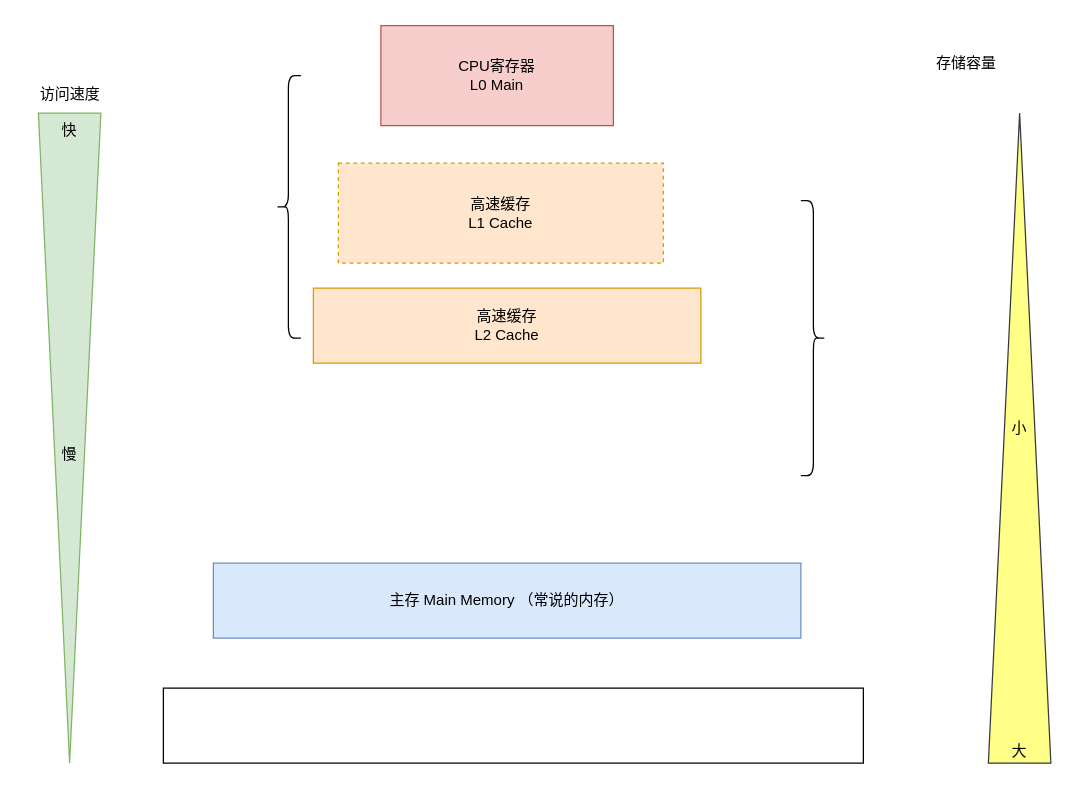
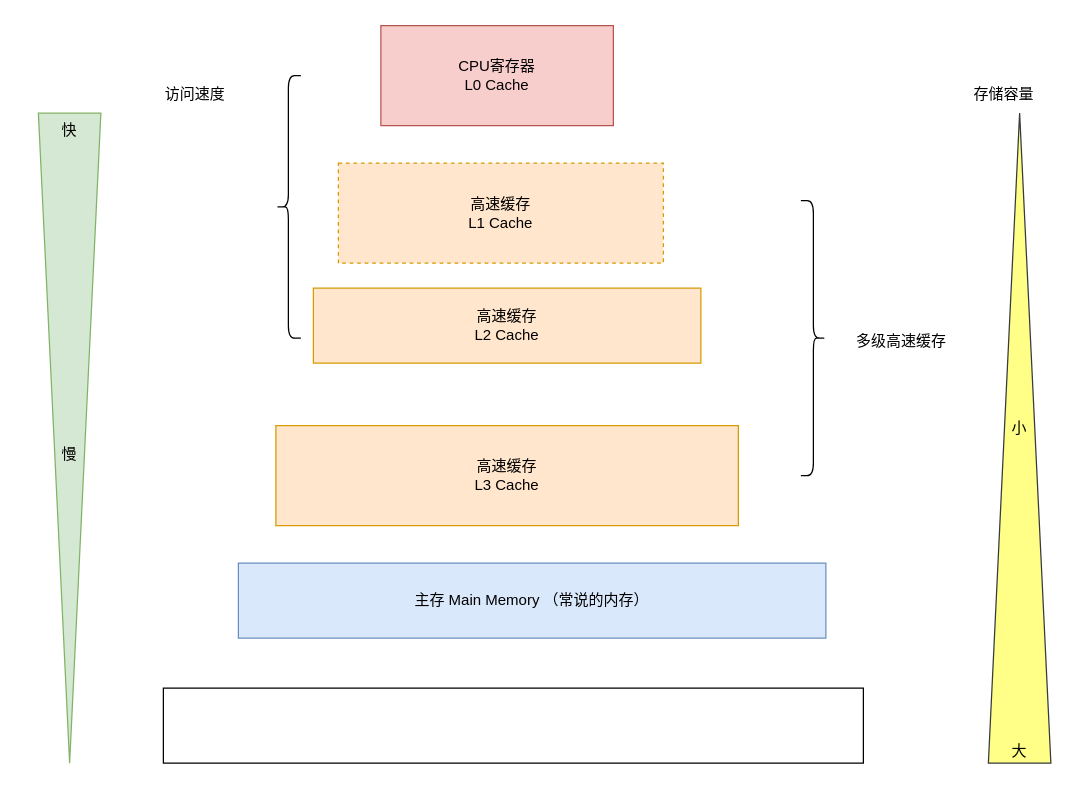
node "存储容量": moved (966, 63) -> (1003, 94)
node "CPU寄存器 L0 Main": label "CPU寄存器 L0 Main" -> "CPU寄存器 L0 Cache"
node "访问速度": moved (69, 94) -> (194, 94)
node "多级高速缓存": added
node "高速缓存 L3 Cache": added
node "主存 Main Memory （常说的内存）": moved (507, 601) -> (532, 601)
